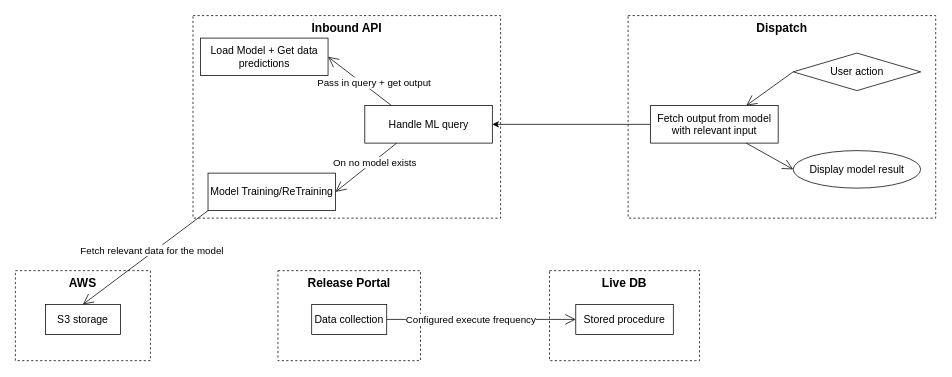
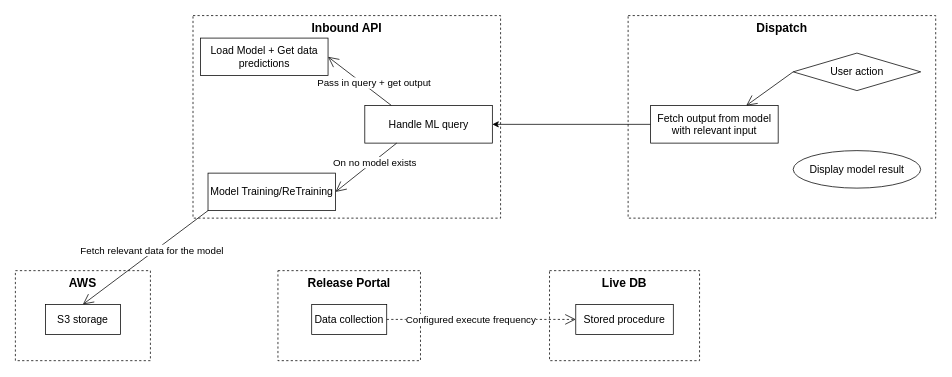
edge "Fetch output from model with relevant input" -> "Display model result": removed
edge "Data collection" -> "Stored procedure": style solid -> dashed
